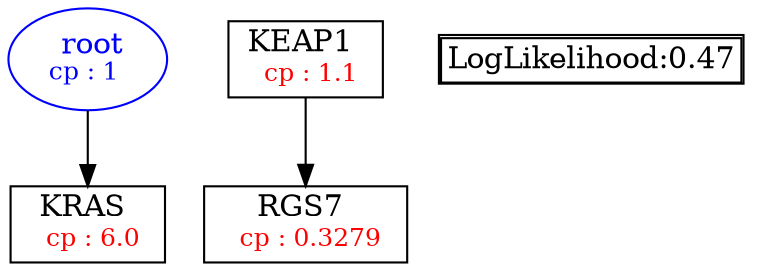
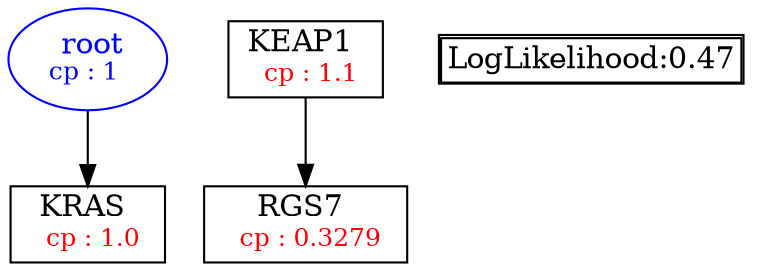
node "KRAS": text "cp : 6.0" -> "cp : 1.0"
